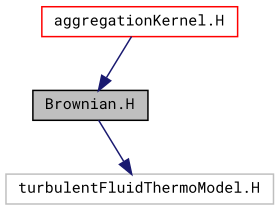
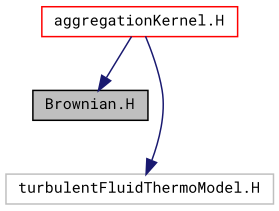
edge "Brownian.H" -> "turbulentFluidThermoModel.H": now "aggregationKernel.H" -> "turbulentFluidThermoModel.H"
